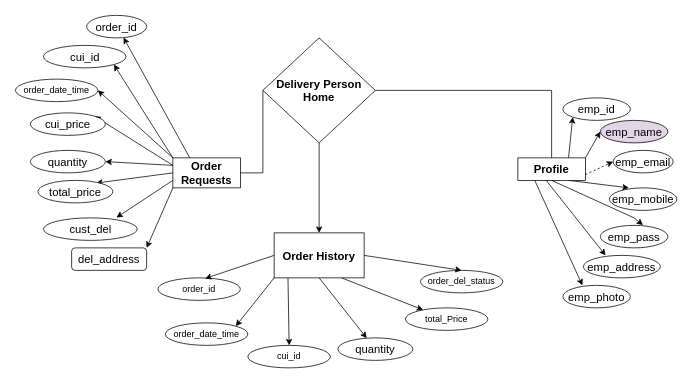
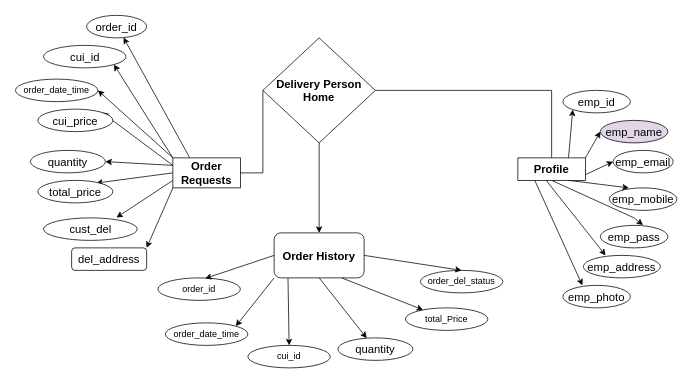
node "emp_id": moved (597, 109) -> (597, 102)
node "cui_price": moved (68, 124) -> (75, 120)
edge "Profile" -> "emp_email": style dashed -> solid
node "Order History": shape rectangle -> rounded rectangle
